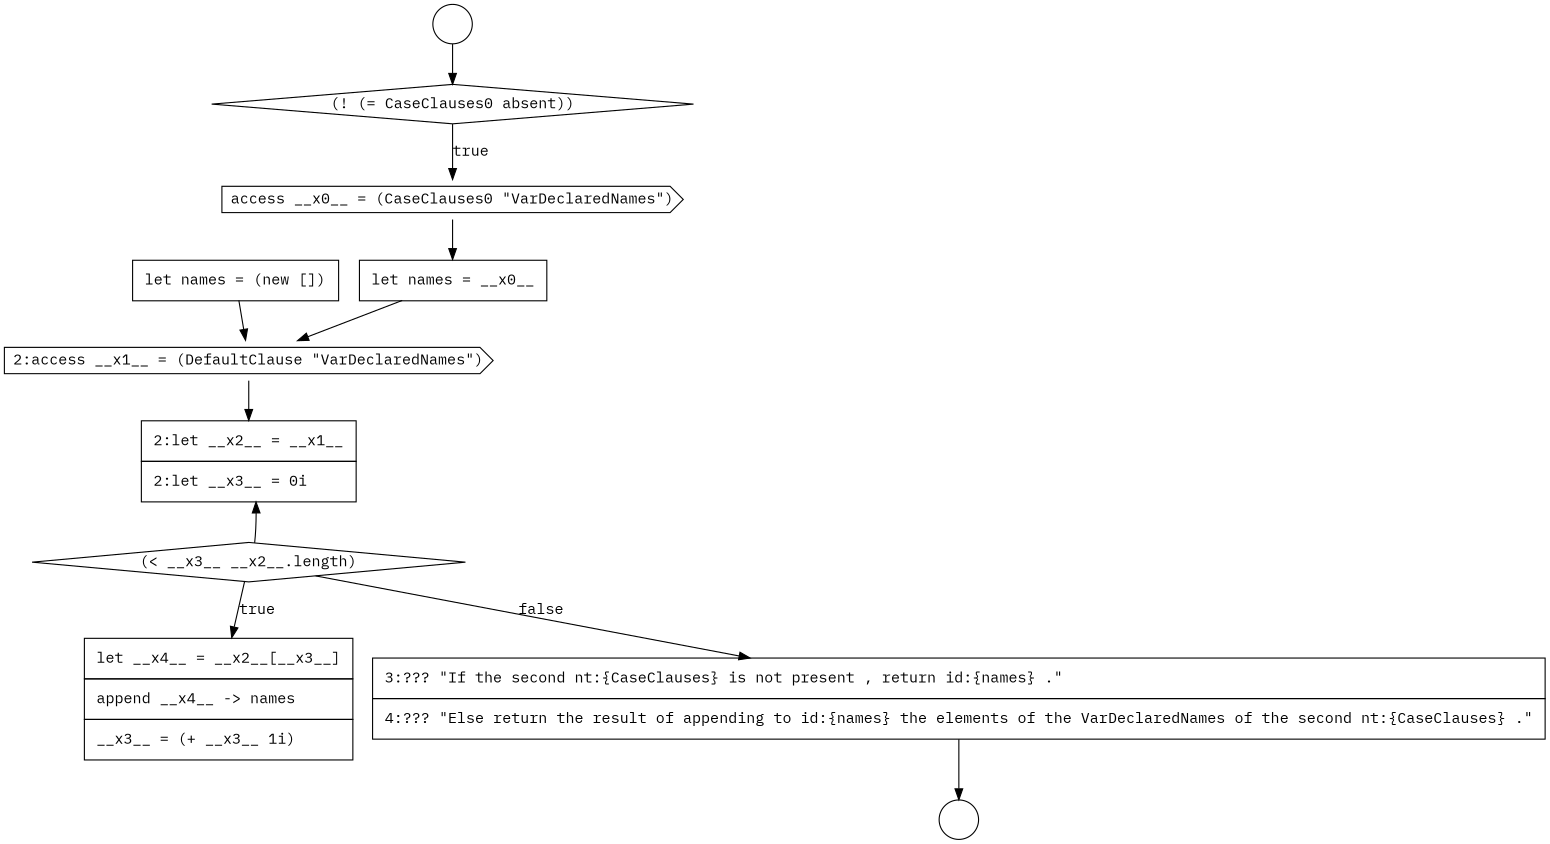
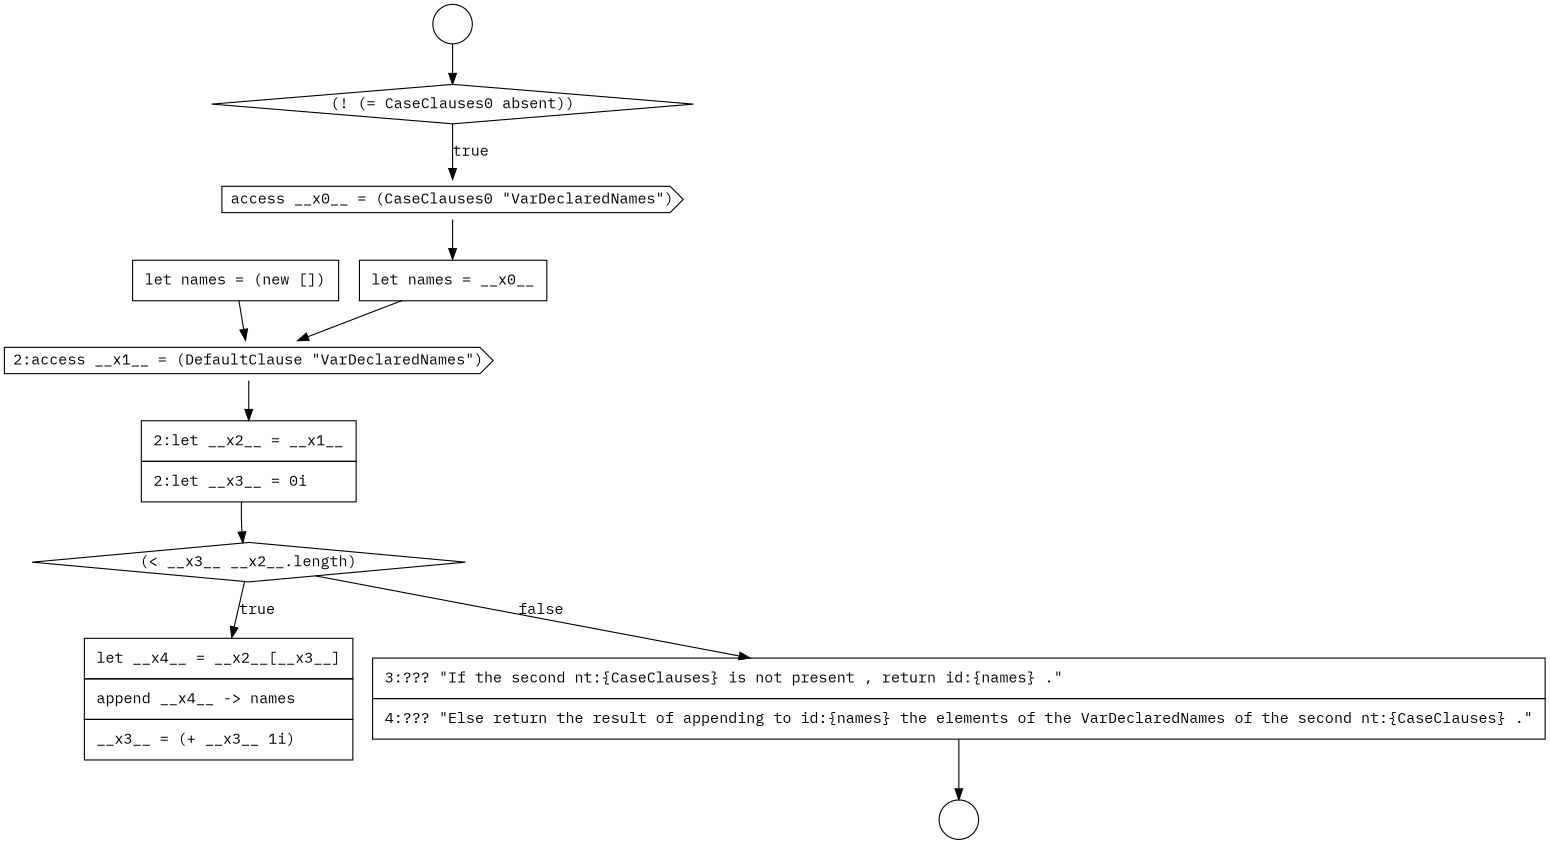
edge "(< __x3__ __x2__.length)" -> "2:let __x2__ = __x1__": reversed
